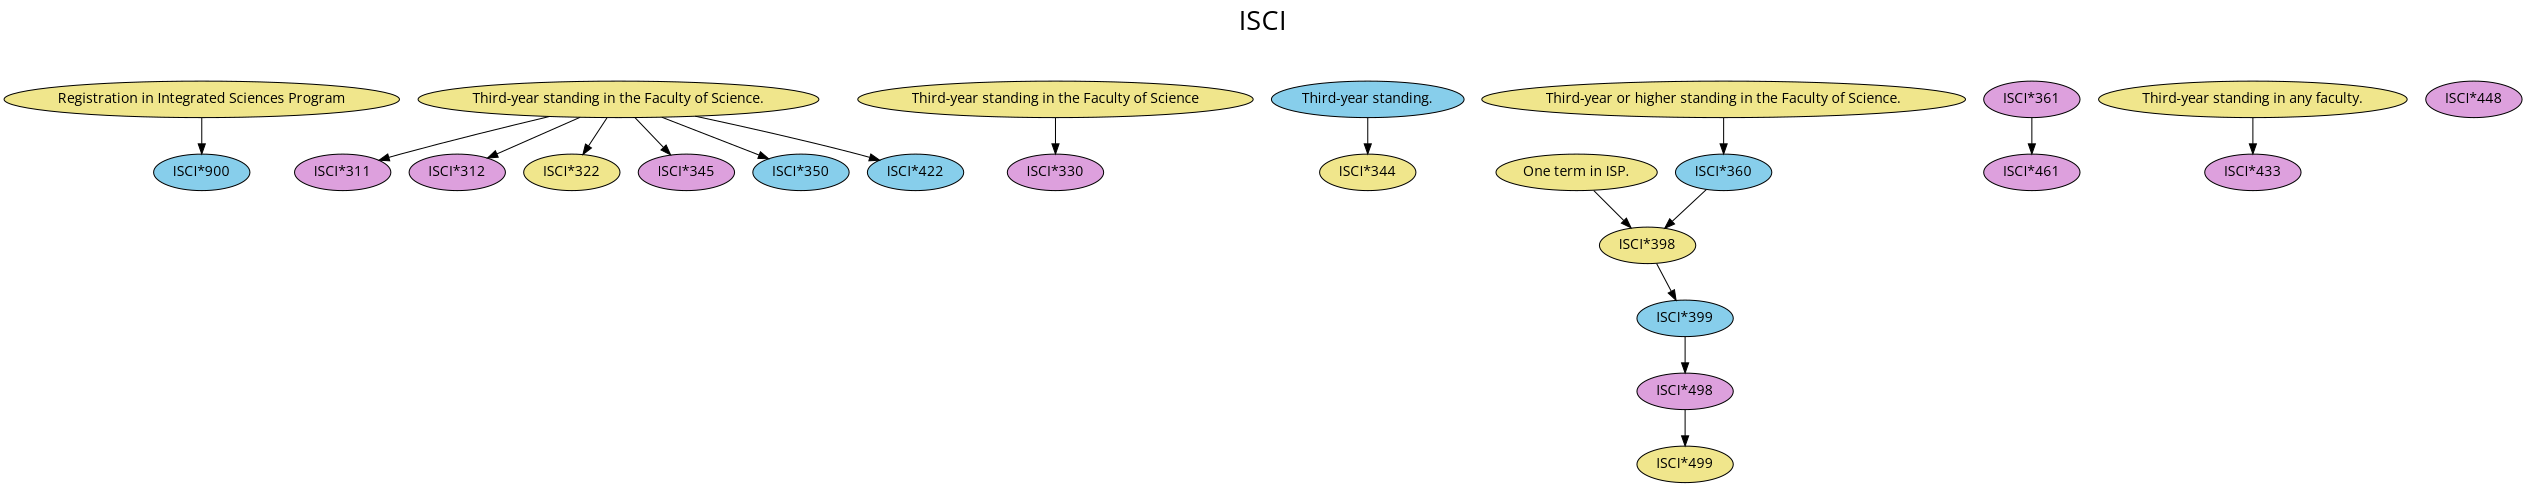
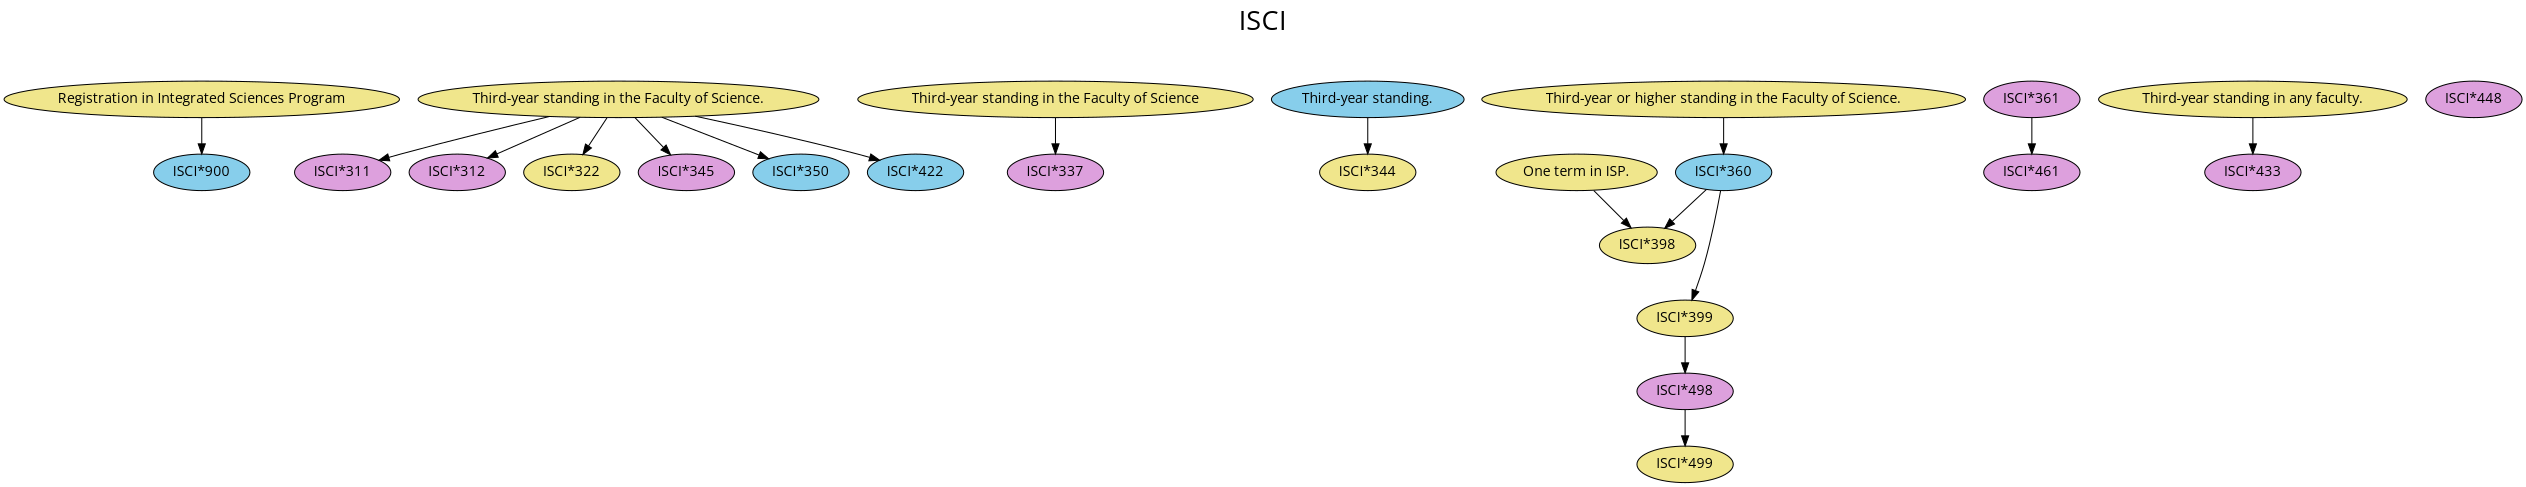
node "ISCI*330": label "ISCI*330" -> "ISCI*337"
edge "ISCI*398" -> "ISCI*399": now "ISCI*360" -> "ISCI*399"
node "ISCI*399": fillcolor skyblue -> khaki
